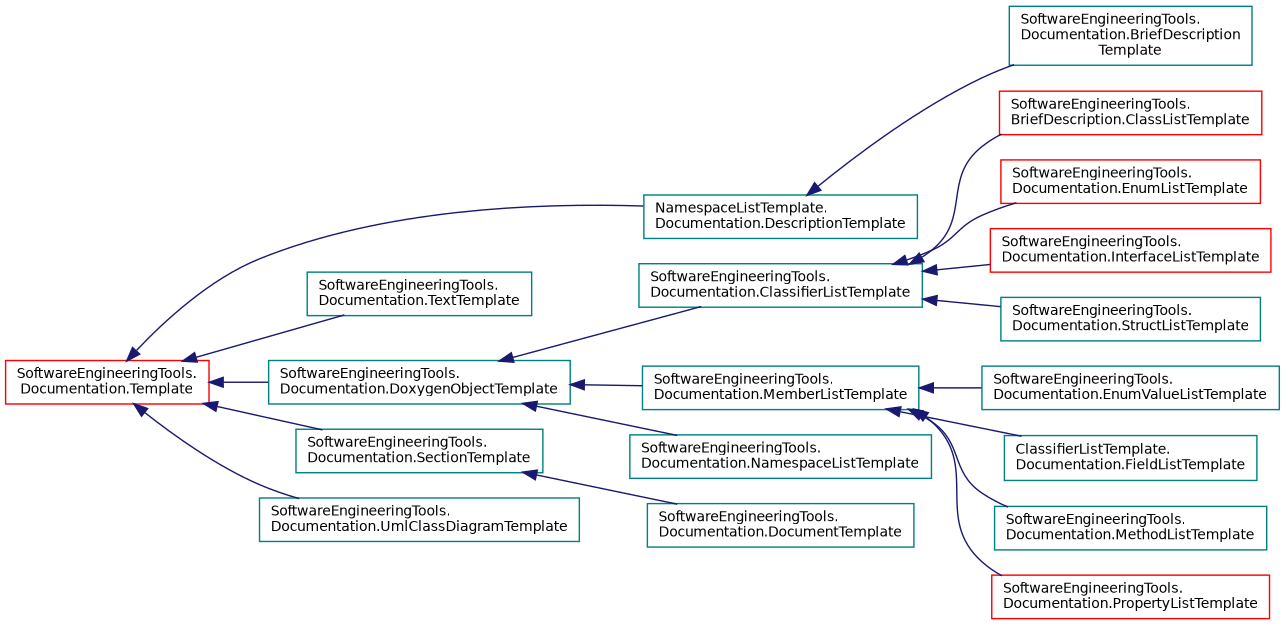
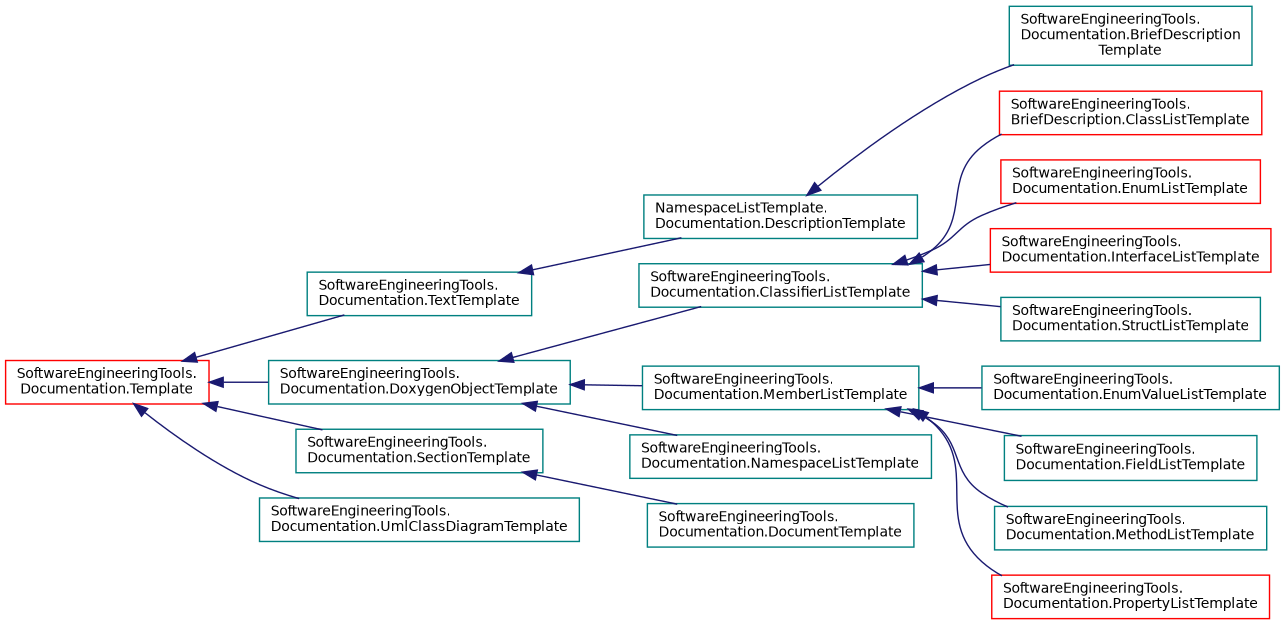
edge "NamespaceListTemplate. Documentation.DescriptionTemplate" -> "SoftwareEngineeringTools. Documentation.Template": now "NamespaceListTemplate. Documentation.DescriptionTemplate" -> "SoftwareEngineeringTools. Documentation.TextTemplate"
node "ClassifierListTemplate. Documentation.FieldListTemplate": label "ClassifierListTemplate. Documentation.FieldListTemplate" -> "SoftwareEngineeringTools. Documentation.FieldListTemplate"
